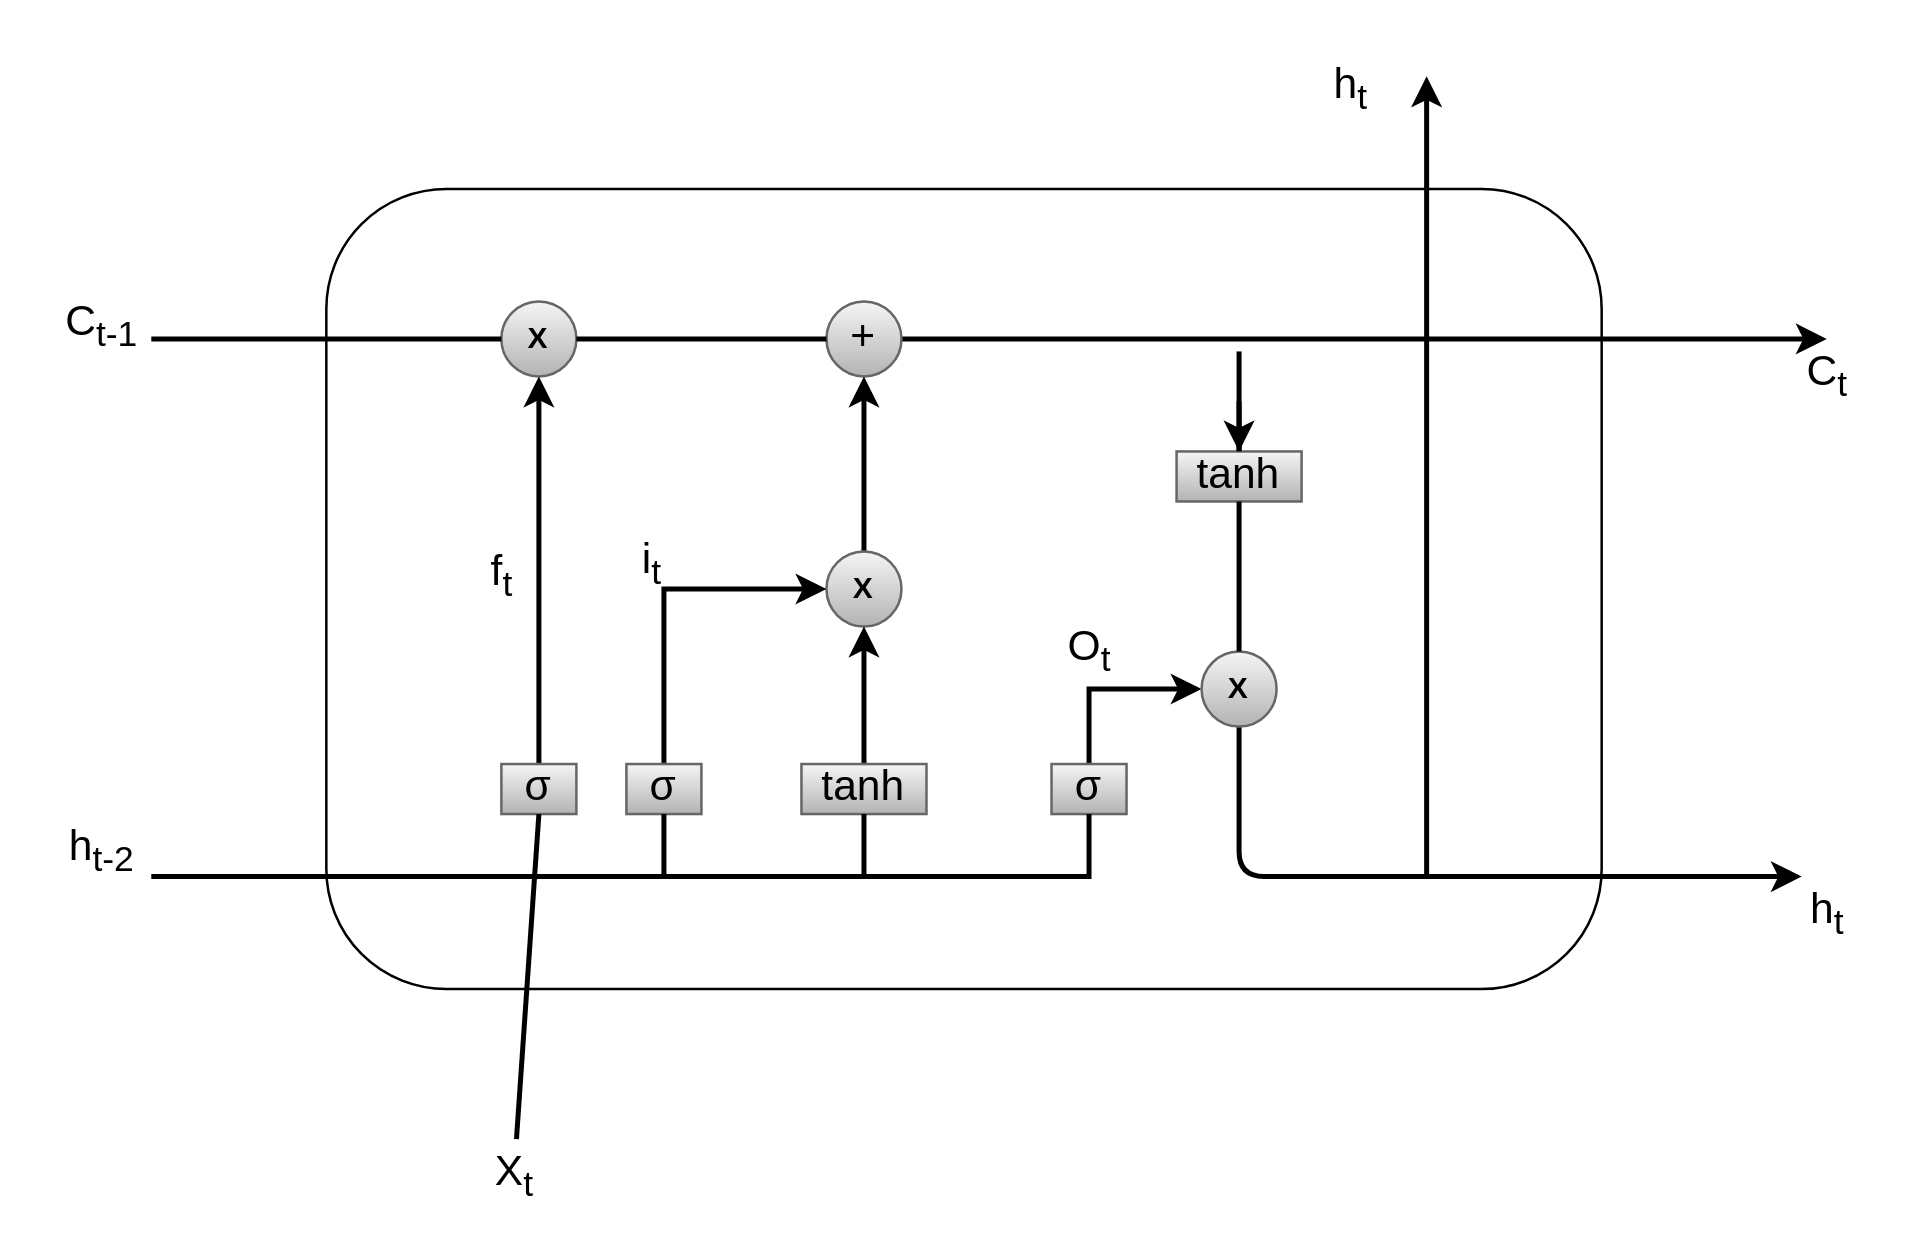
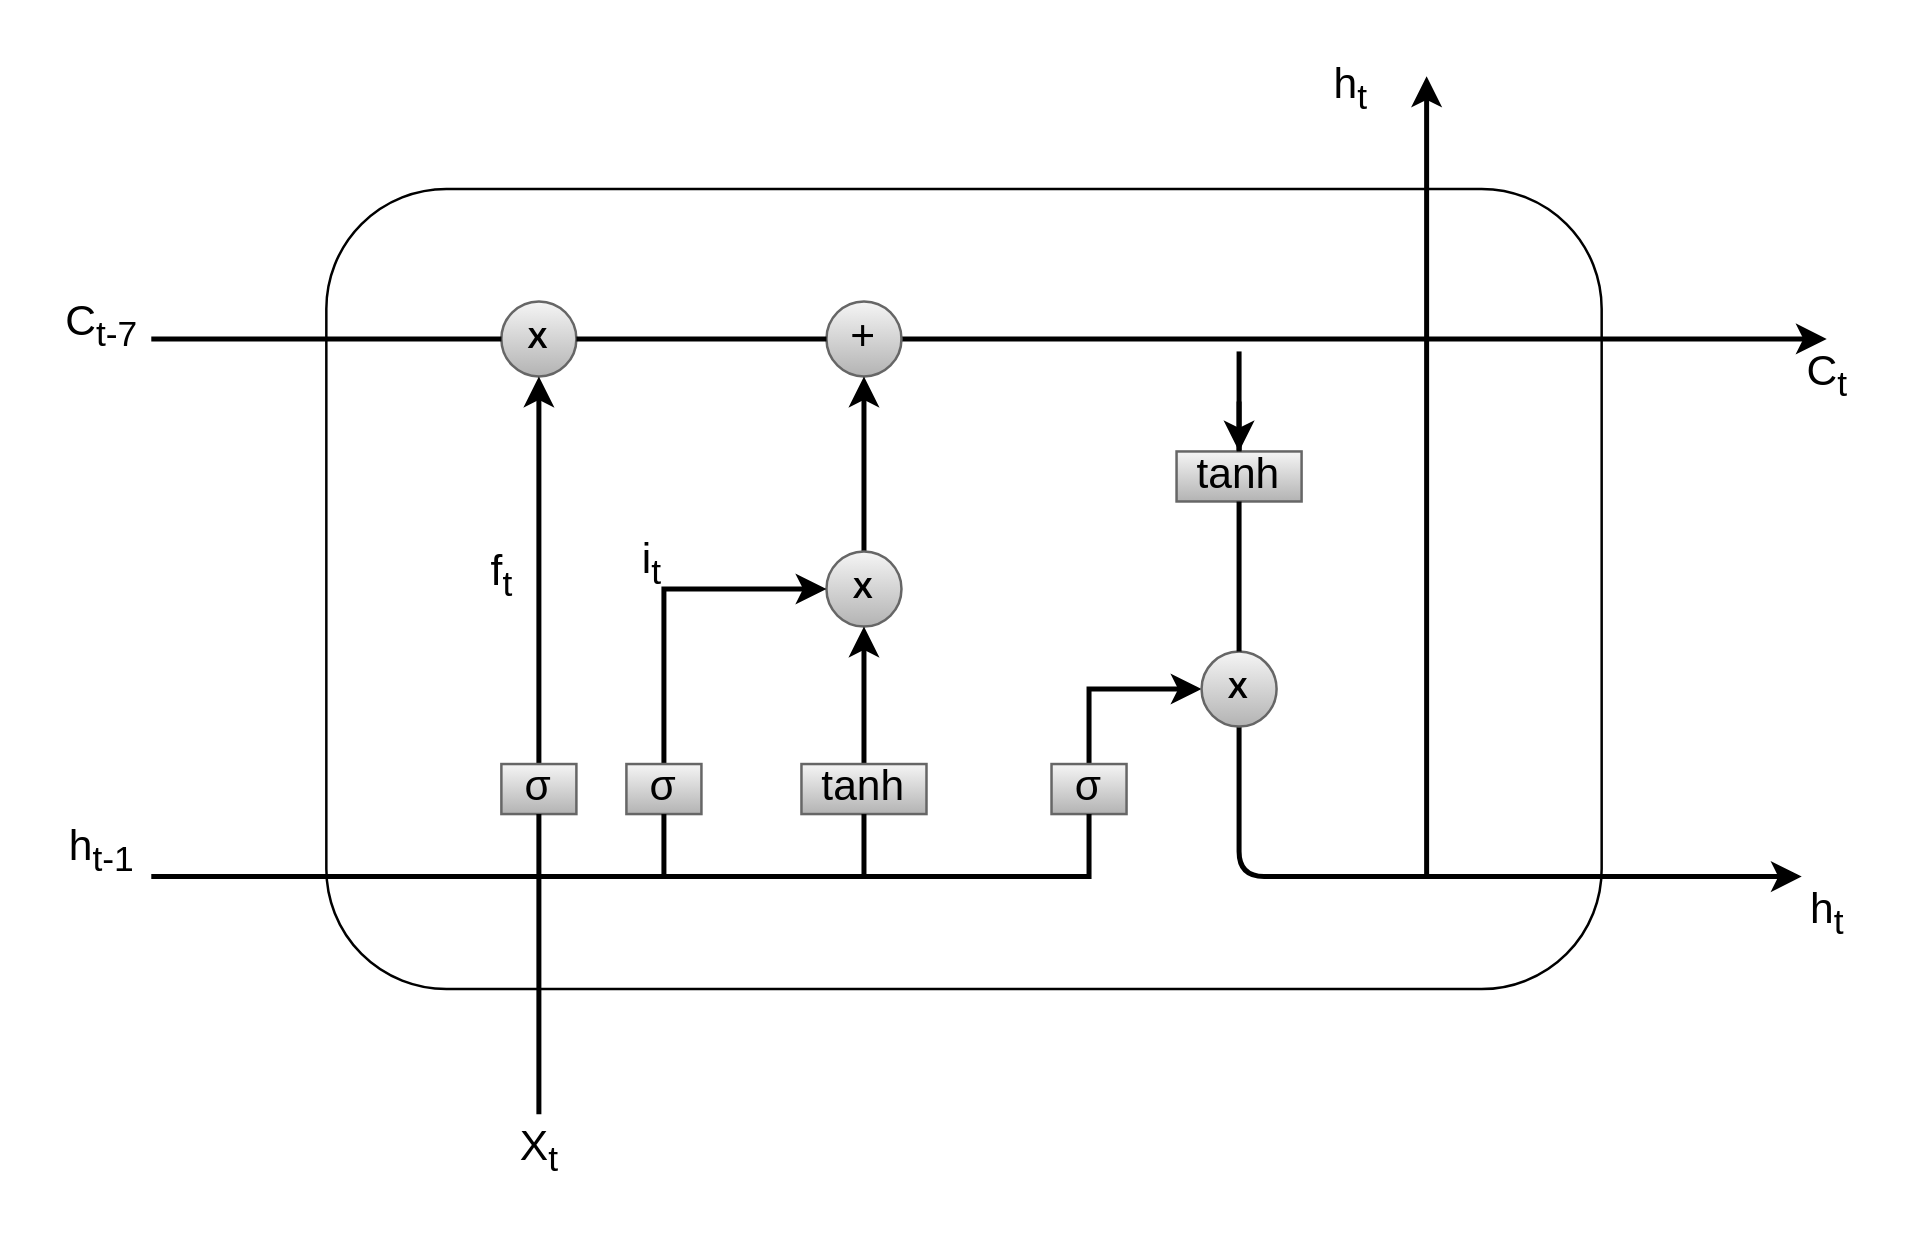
node "Ct-1": label "Ct-1" -> "Ct-7"
node "Ot": removed
node "ht-2": label "ht-2" -> "ht-1"
node "Xt": moved (514, 1176) -> (539, 1151)
